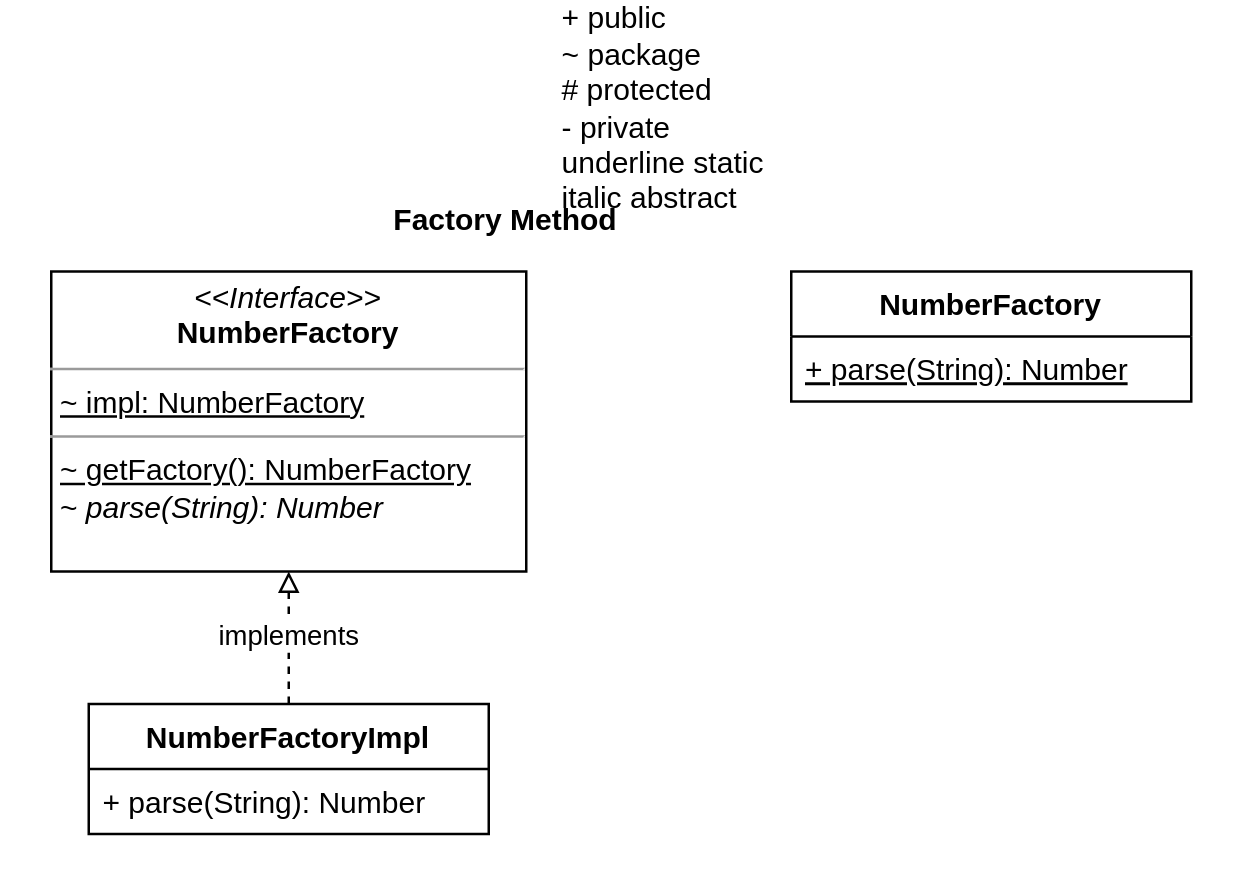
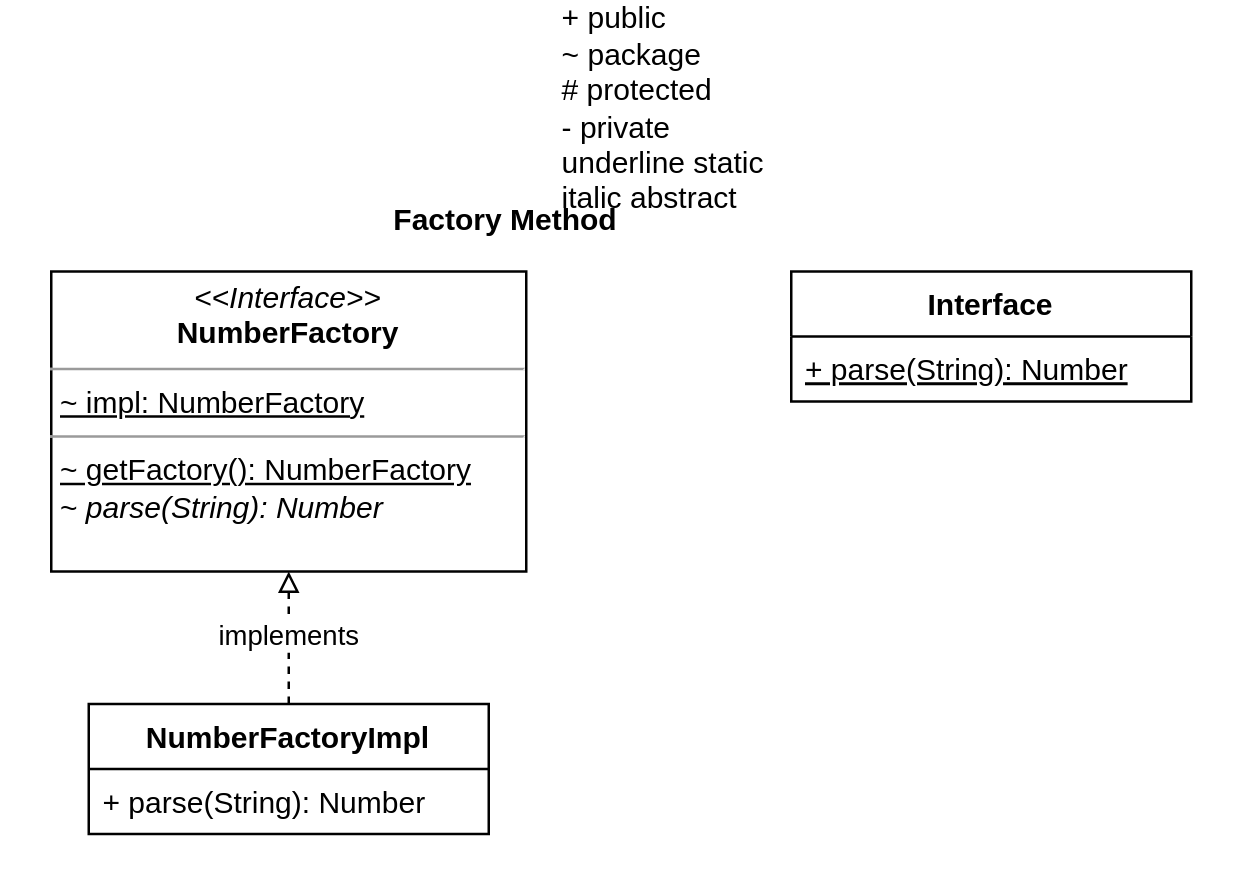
node "NumberFactory": label "NumberFactory" -> "Interface"
